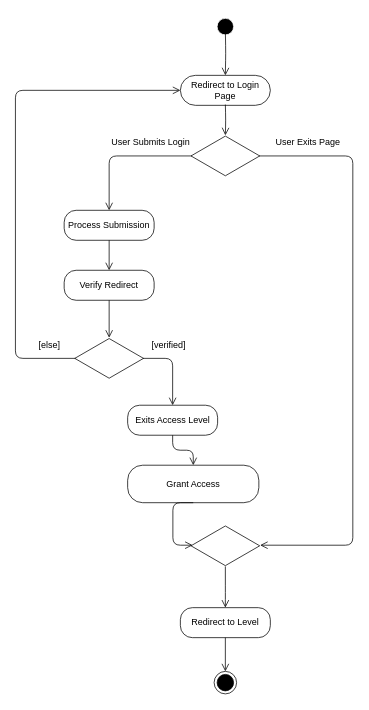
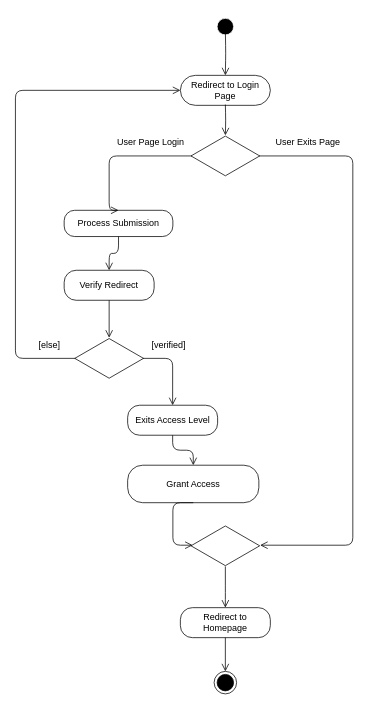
node "User Submits Login": label "User Submits Login" -> "User Page Login"
node "Process Submission": size 90x30 -> 109x26
node "Redirect to Level": label "Redirect to Level" -> "Redirect to Homepage"
